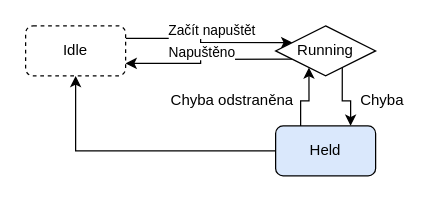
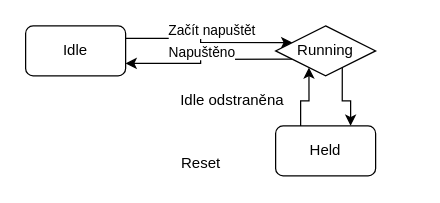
node "Idle": style dashed -> solid
node "Chyba odstraněna": label "Chyba odstraněna" -> "Idle odstraněna"
node "Chyba": removed
edge "Held" -> "Idle": removed
node "Held": fillcolor #dae8fc -> #ffffff
node "Reset": added
